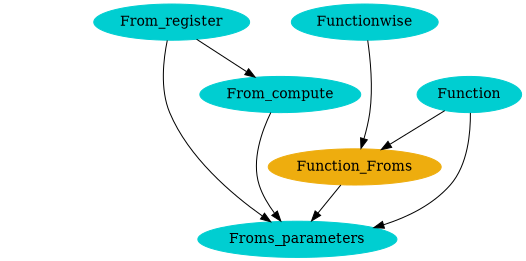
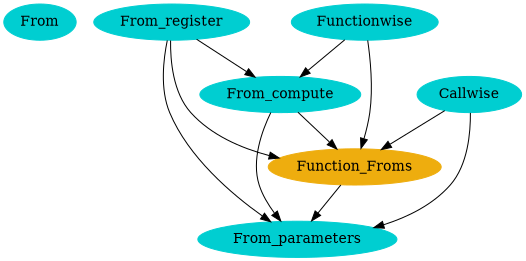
node "From": added
edge "Functionwise" -> "From_compute": added
node "Function": label "Function" -> "Callwise"
edge "From_register" -> "Function_Froms": added
edge "From_compute" -> "Function_Froms": added
node "Froms_parameters": label "Froms_parameters" -> "From_parameters"
